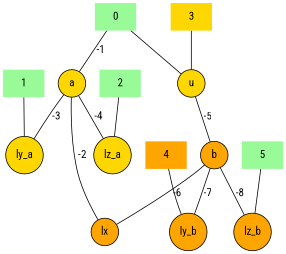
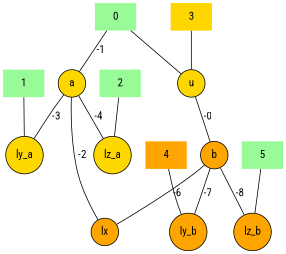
edge "u" -- "b": label "-5" -> "-0"
